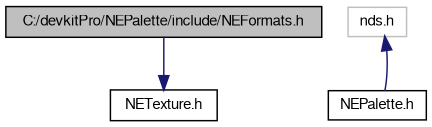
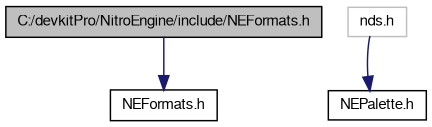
node "C:/devkitPro/NEPalette/include/NEFormats.h": label "C:/devkitPro/NEPalette/include/NEFormats.h" -> "C:/devkitPro/NitroEngine/include/NEFormats.h"
edge "NEPalette.h" -> "nds.h": reversed
node "NETexture.h": label "NETexture.h" -> "NEFormats.h"
